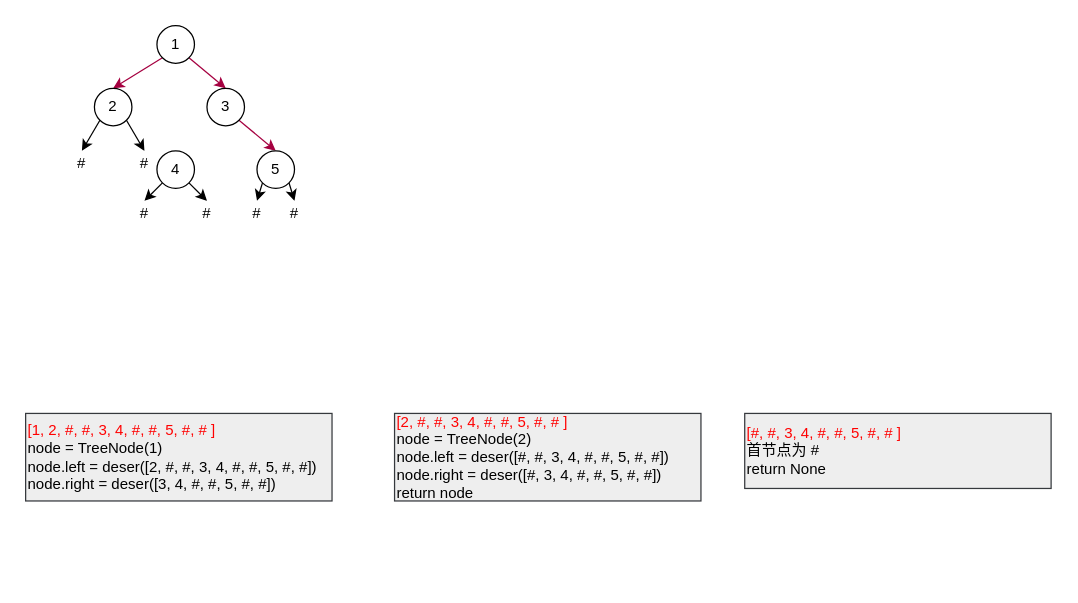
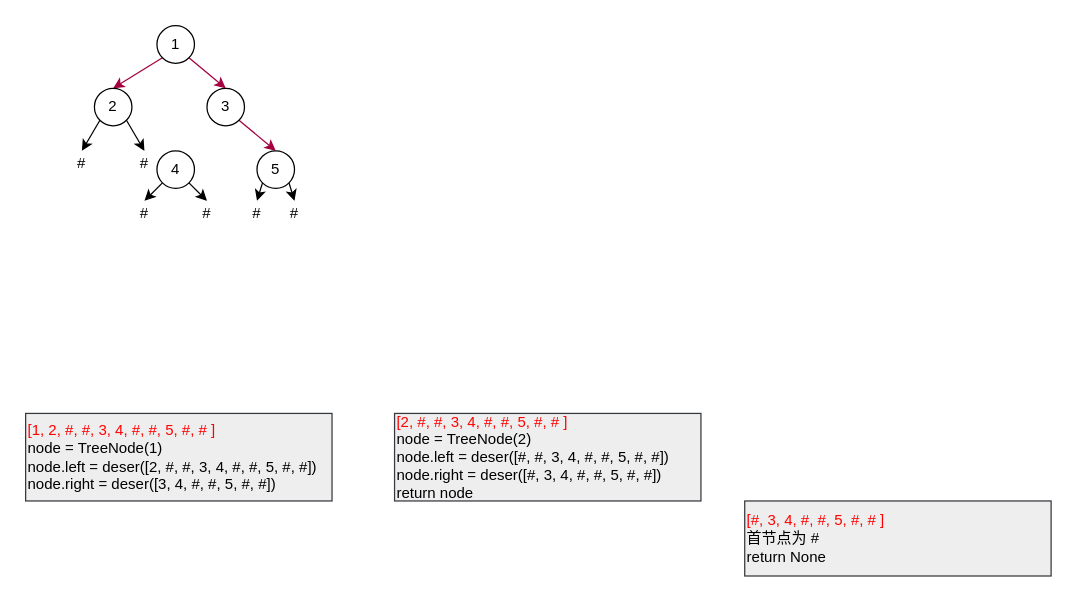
node "[#, #, 3, 4, #, #, 5, #, # ] 首节点为 # return None": removed
node "[#, 3, 4, #, #, 5, #, # ] 首节点为 # return None": added
